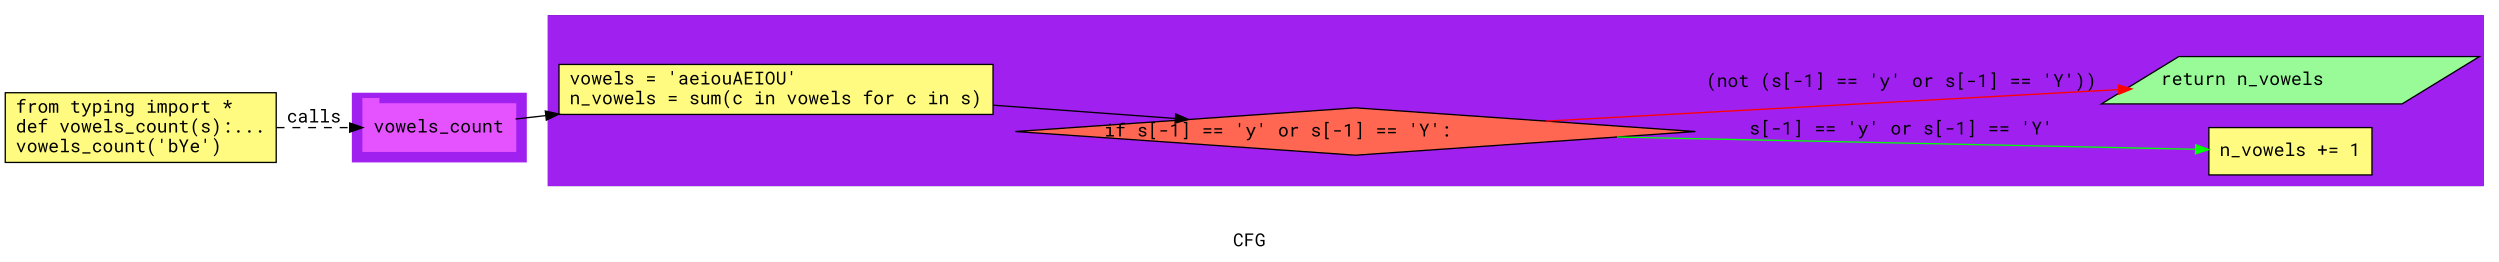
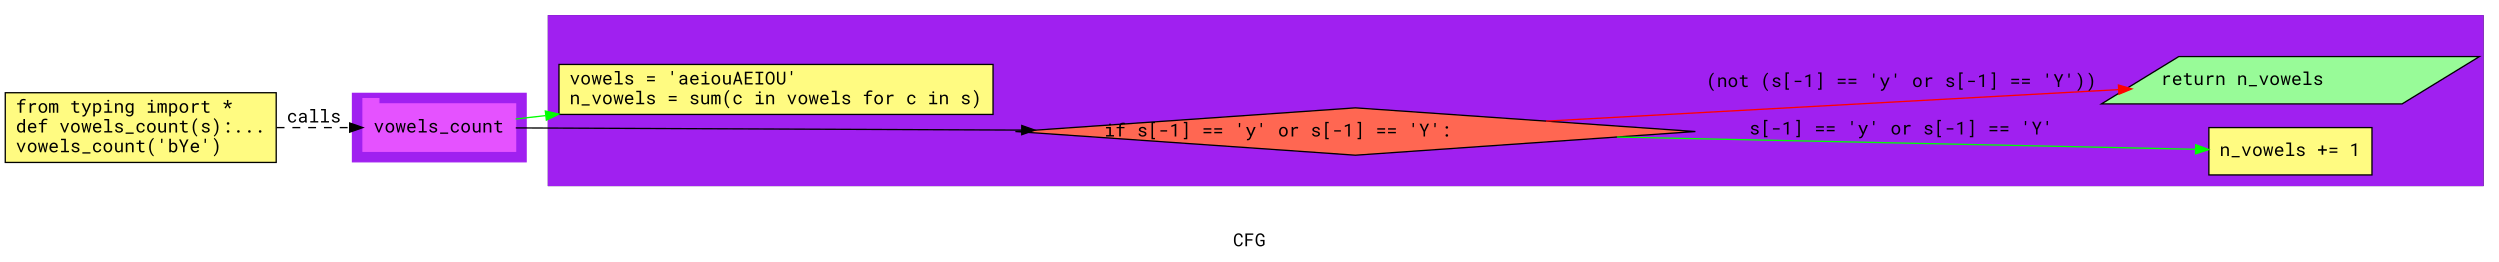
edge "vowels = 'aeiouAEIOU' n_vowels = sum(c in vowels for c in s)" -> "if s[-1] == 'y' or s[-1] == 'Y':": now "vowels_count" -> "if s[-1] == 'y' or s[-1] == 'Y':"
edge "vowels_count" -> "vowels = 'aeiouAEIOU' n_vowels = sum(c in vowels for c in s)": color black -> green
